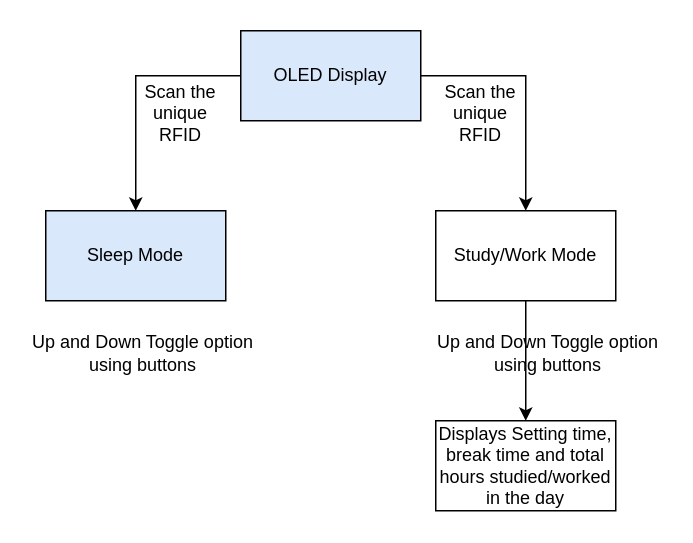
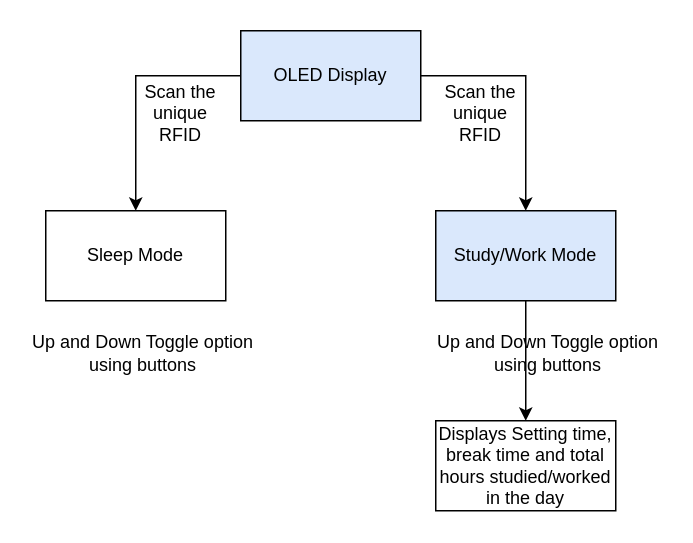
node "Sleep Mode": fillcolor #dae8fc -> #ffffff
node "Study/Work Mode": fillcolor #ffffff -> #dae8fc
